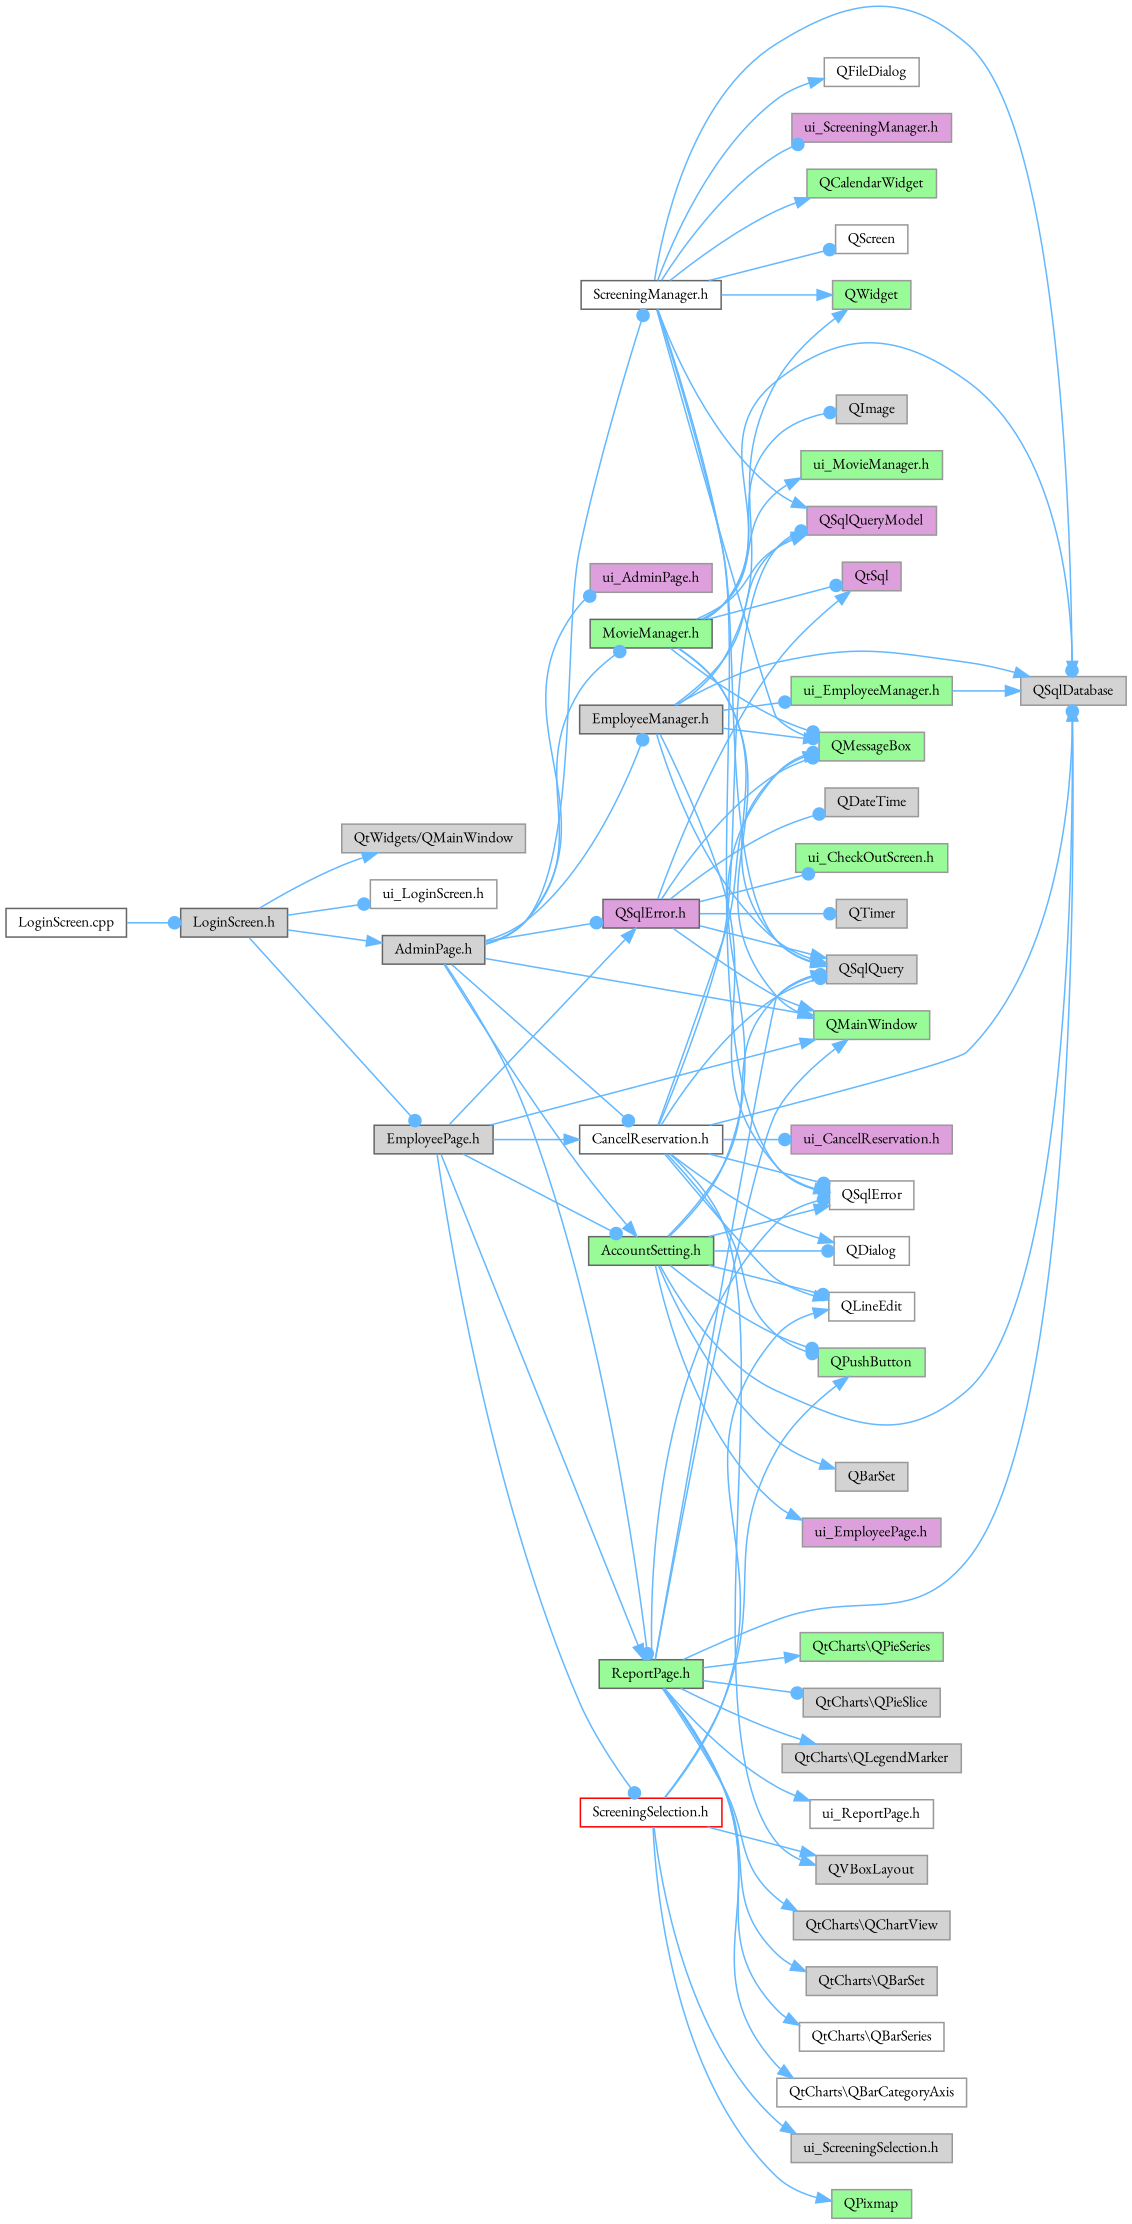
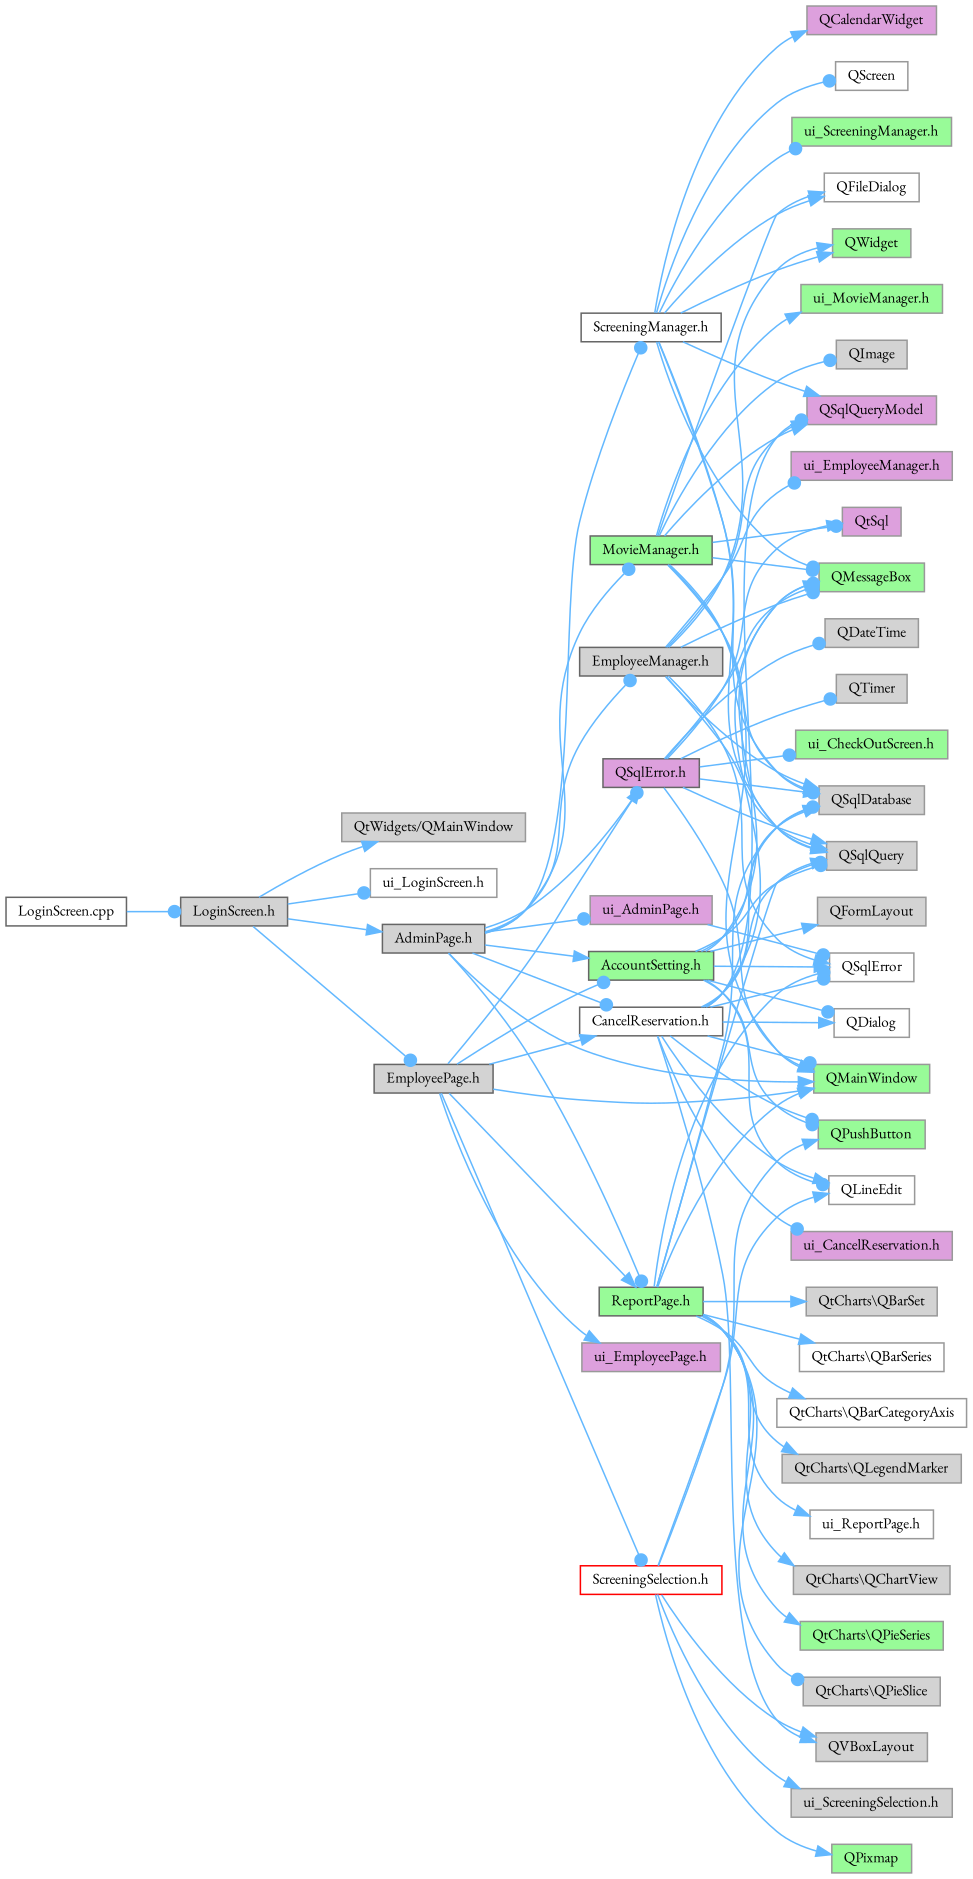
node "ui_ScreeningManager.h": fillcolor plum -> palegreen
node "QCalendarWidget": fillcolor palegreen -> plum
edge "MovieManager.h" -> "QFileDialog": added
node "ui_EmployeeManager.h": fillcolor palegreen -> plum
edge "ui_EmployeeManager.h" -> "QSqlDatabase": now "QSqlError.h" -> "QSqlDatabase"
edge "EmployeeManager.h" -> "QMessageBox": arrowhead normal -> dot
edge "ScreeningManager.h" -> "QSqlError": now "ui_AdminPage.h" -> "QSqlError"
edge "CancelReservation.h" -> "QMainWindow": added
edge "AccountSetting.h" -> "ui_EmployeePage.h": now "EmployeePage.h" -> "ui_EmployeePage.h"
node "QBarSet": label "QBarSet" -> "QFormLayout"
